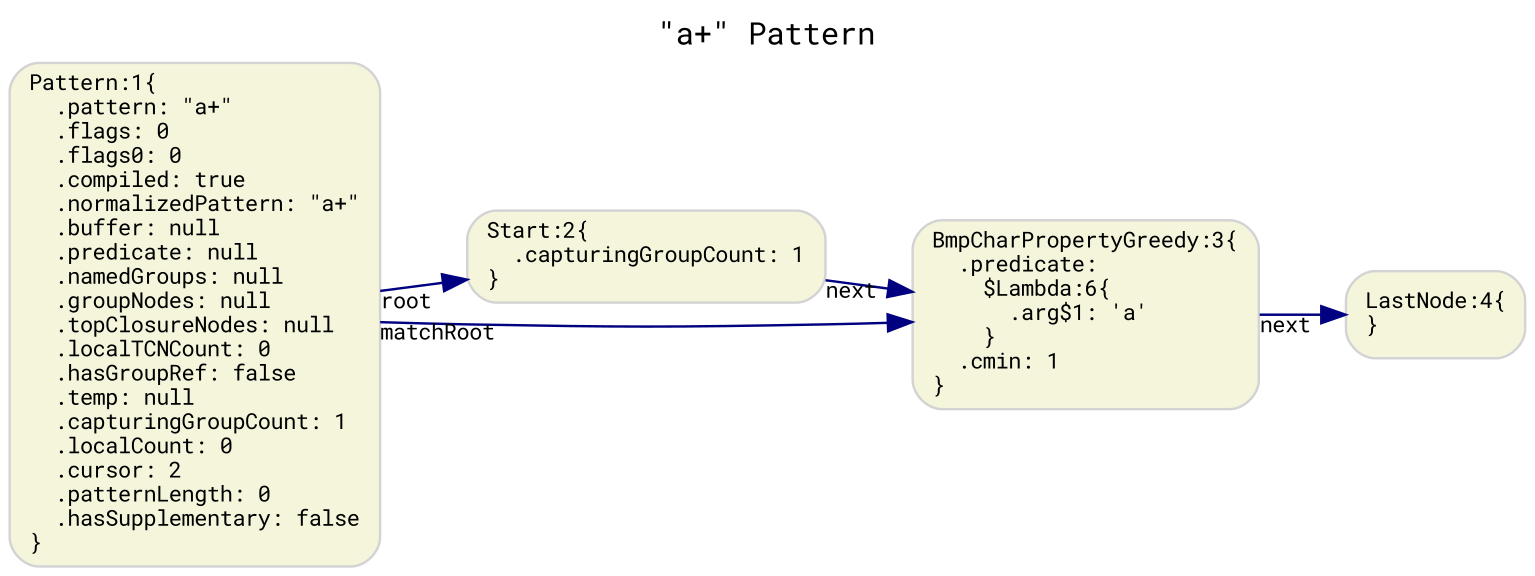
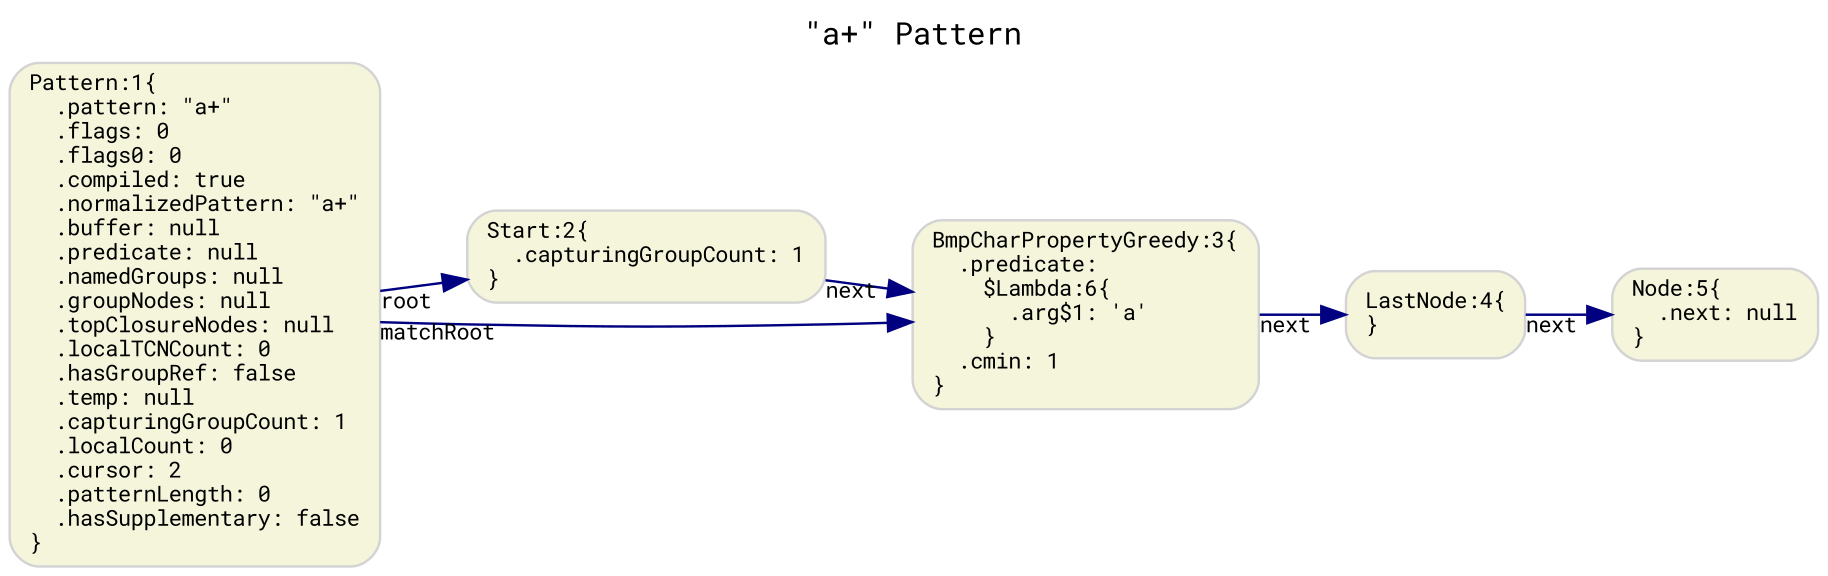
node "Node:5{ .next: null }": added
